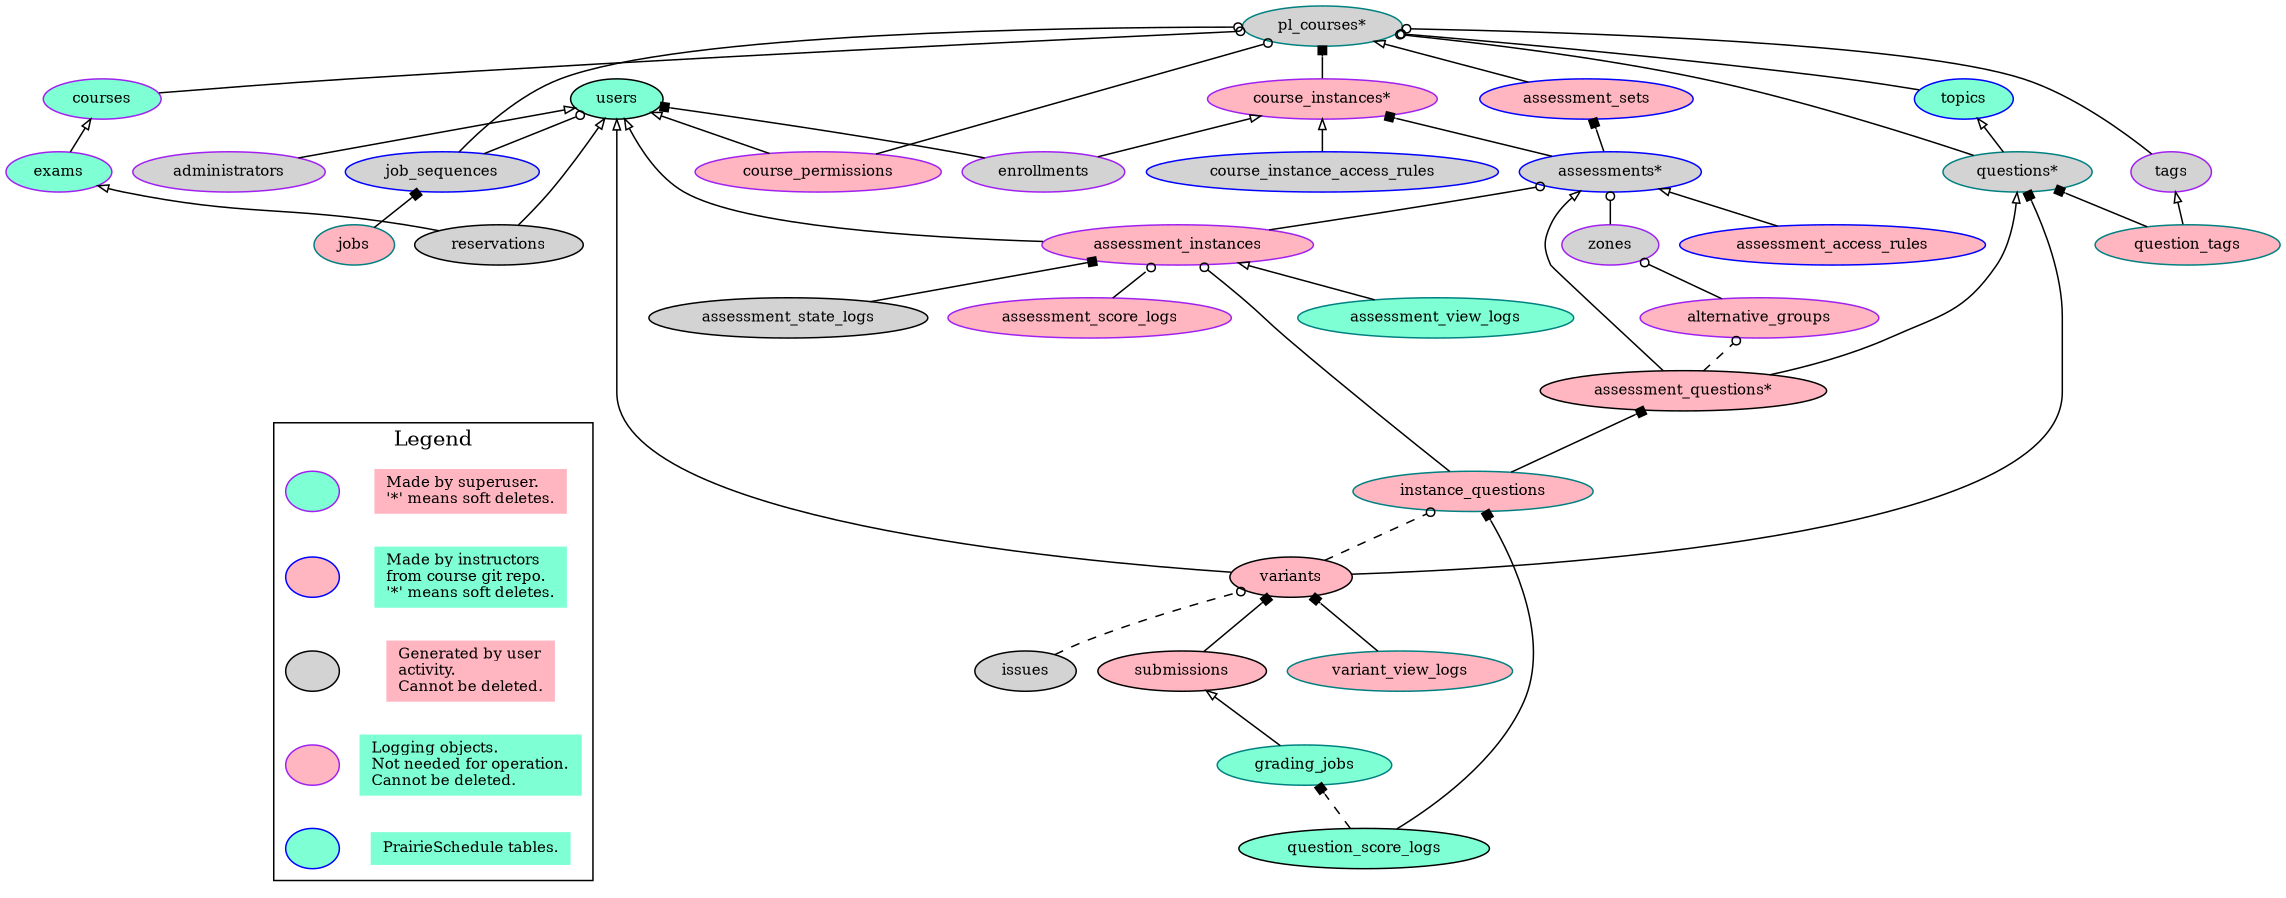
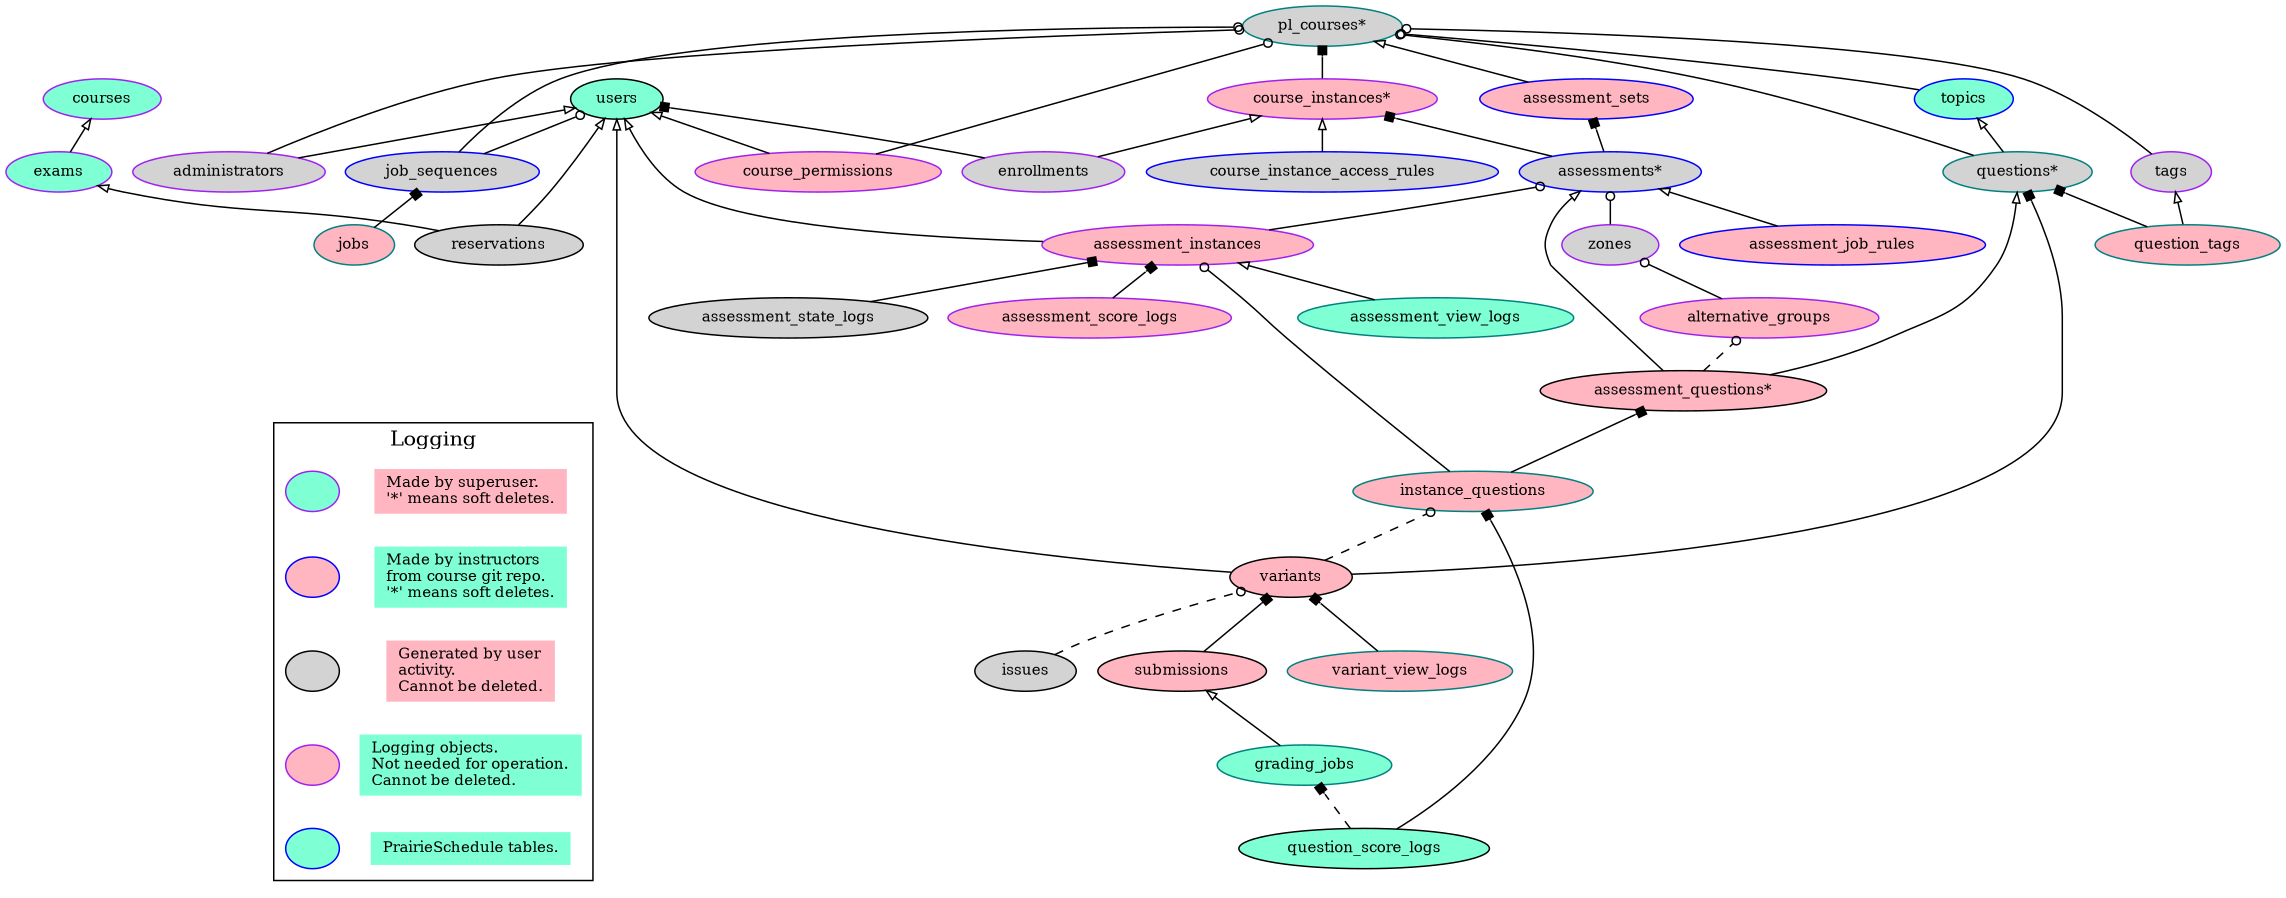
edge "courses" -> "pl_courses*": now "administrators" -> "pl_courses*"
node "assessment_access_rules": label "assessment_access_rules" -> "assessment_job_rules"
edge "assessment_score_logs" -> "assessment_instances": arrowhead odot -> box
cluster "Legend": label "Legend" -> "Logging"
